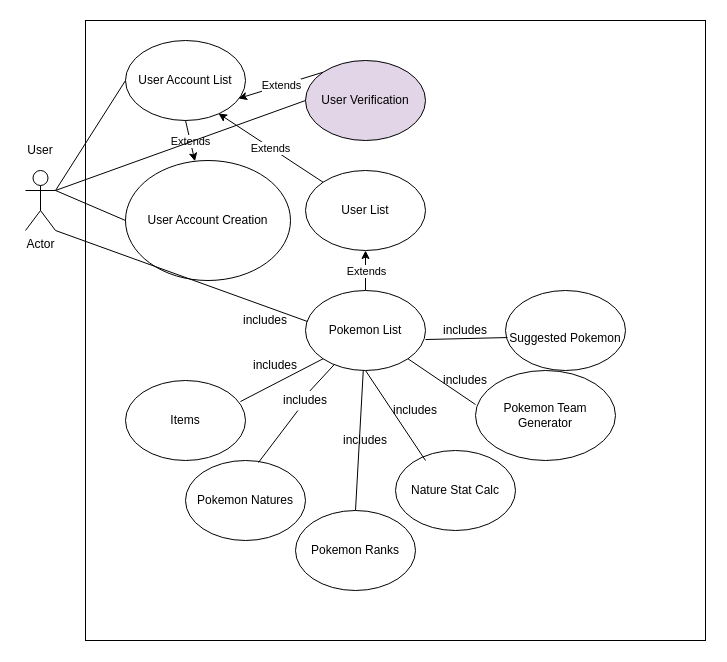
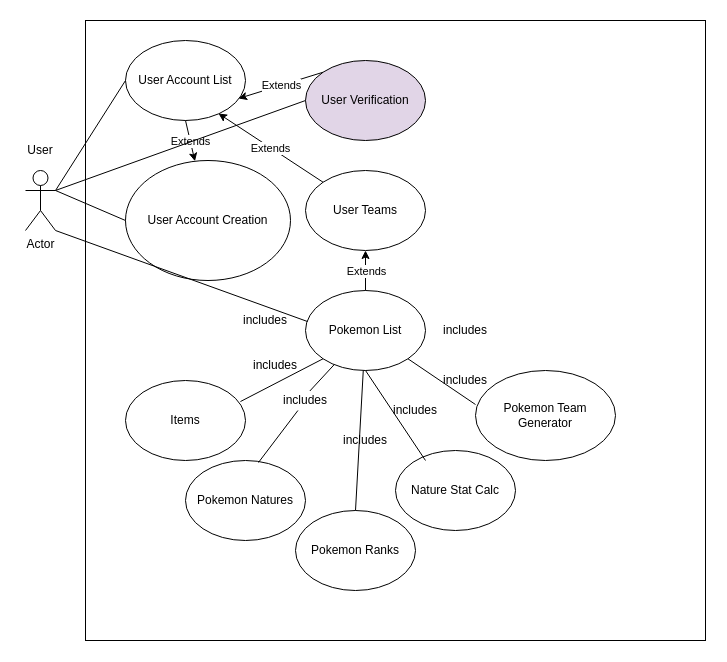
node "User List": label "User List" -> "User Teams"
node "Suggested Pokemon": removed
edge "Pokemon List" -- "Suggested Pokemon": removed
